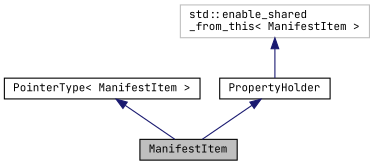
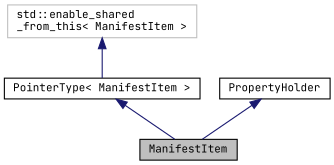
edge "PropertyHolder" -> "std::enable_shared _from_this< ManifestItem >": now "PointerType< ManifestItem >" -> "std::enable_shared _from_this< ManifestItem >"
